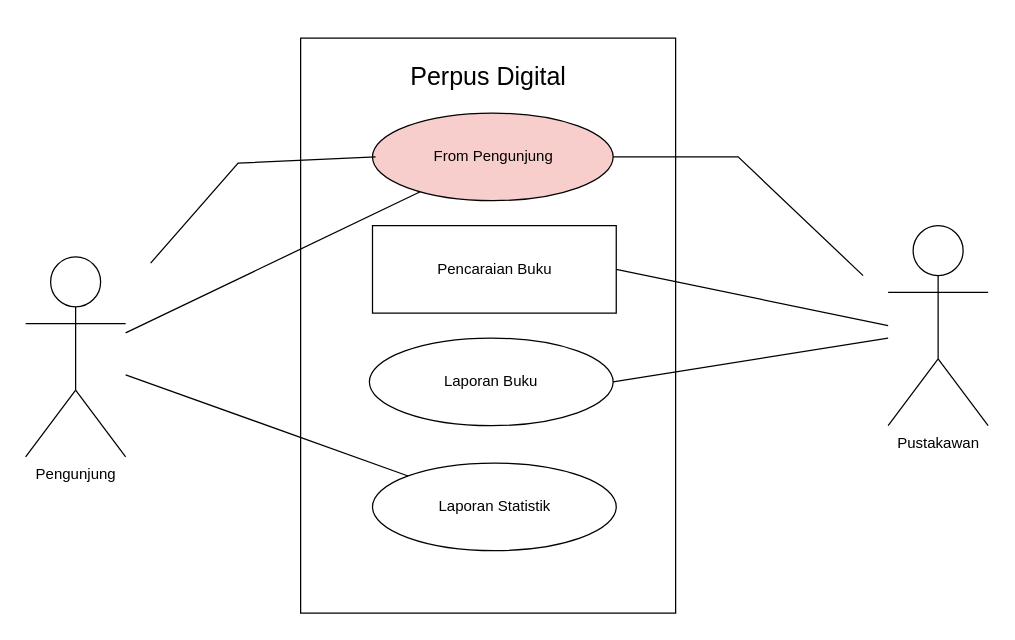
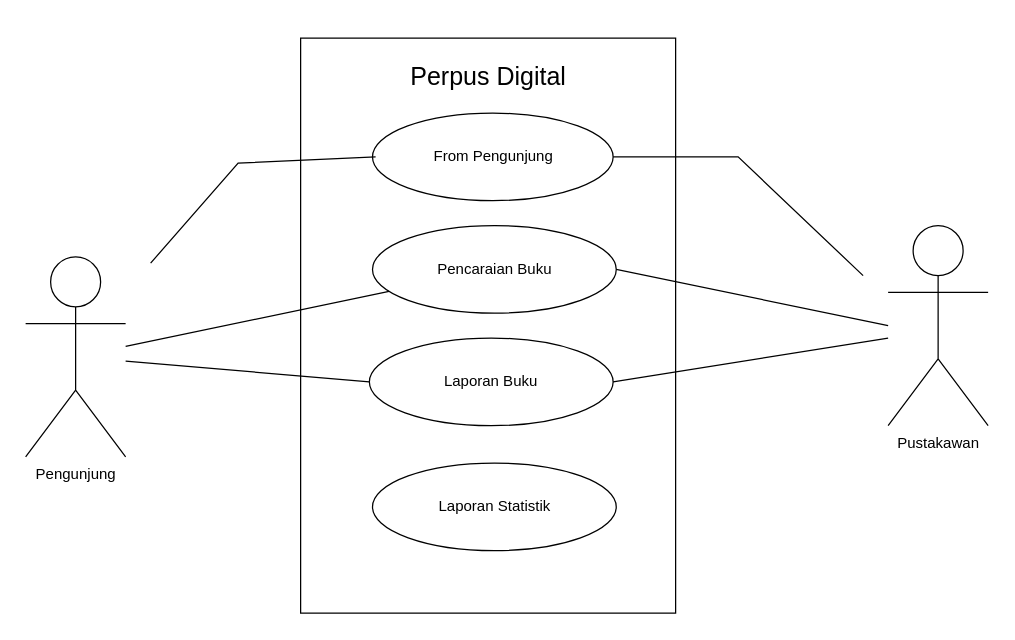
node "From Pengunjung": fillcolor #f8cecc -> #ffffff
edge "From Pengunjung" -- "Pengunjung": now "Pencaraian Buku" -- "Pengunjung"
node "Pencaraian Buku": shape rectangle -> ellipse
edge "Pengunjung" -- "Laporan Statistik": now "Pengunjung" -- "Laporan Buku"
